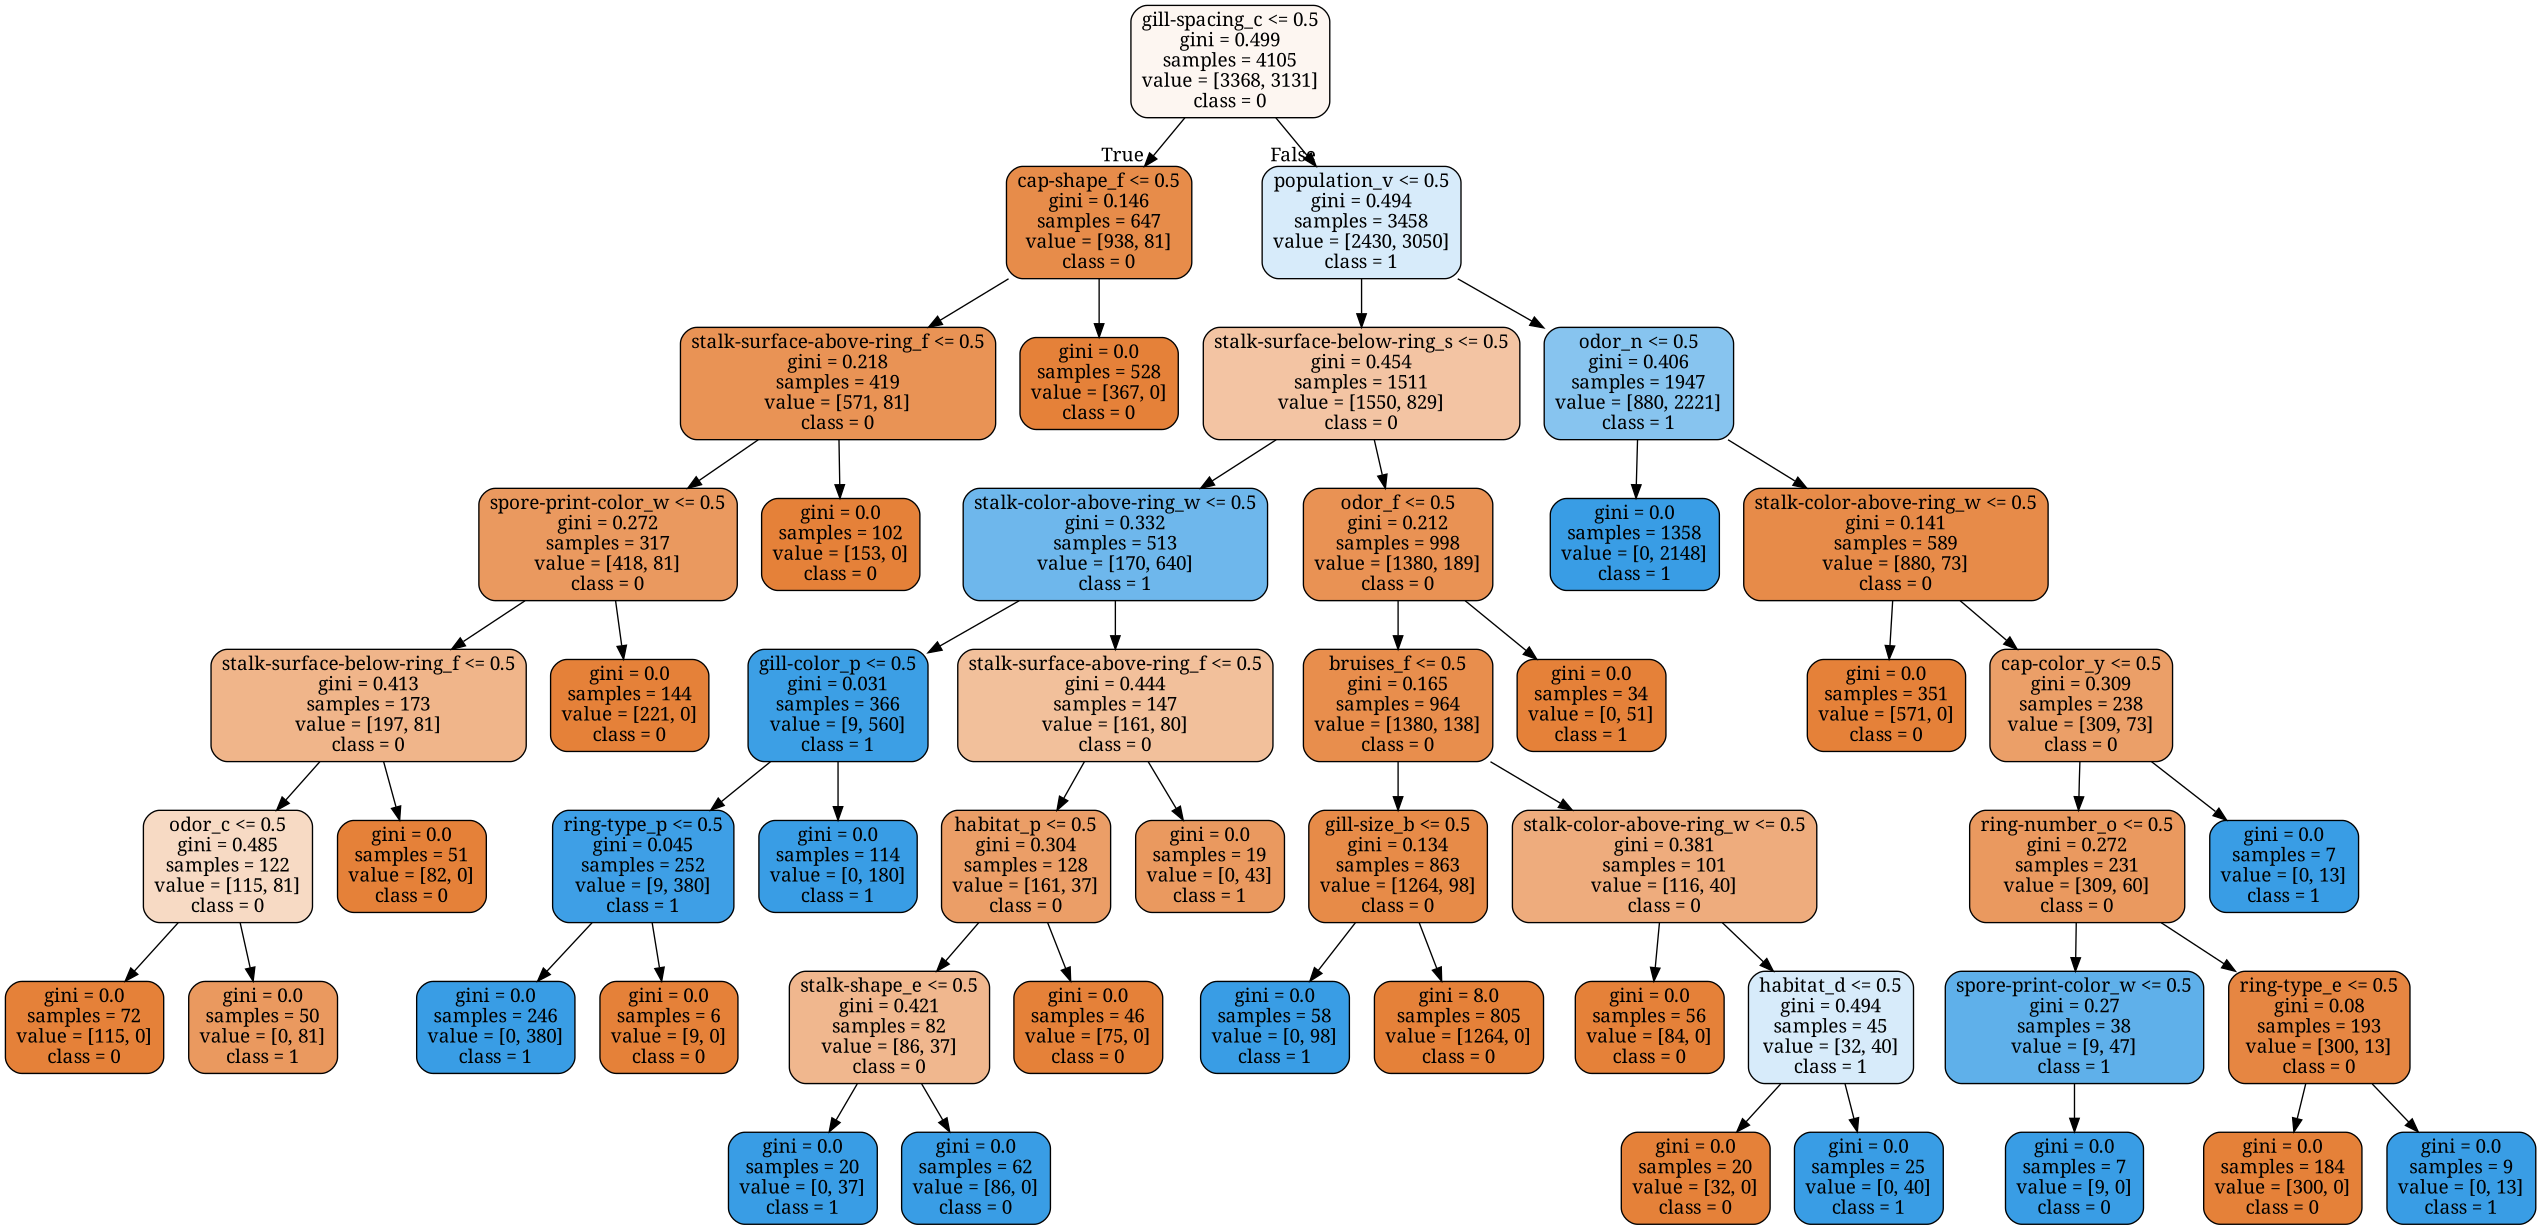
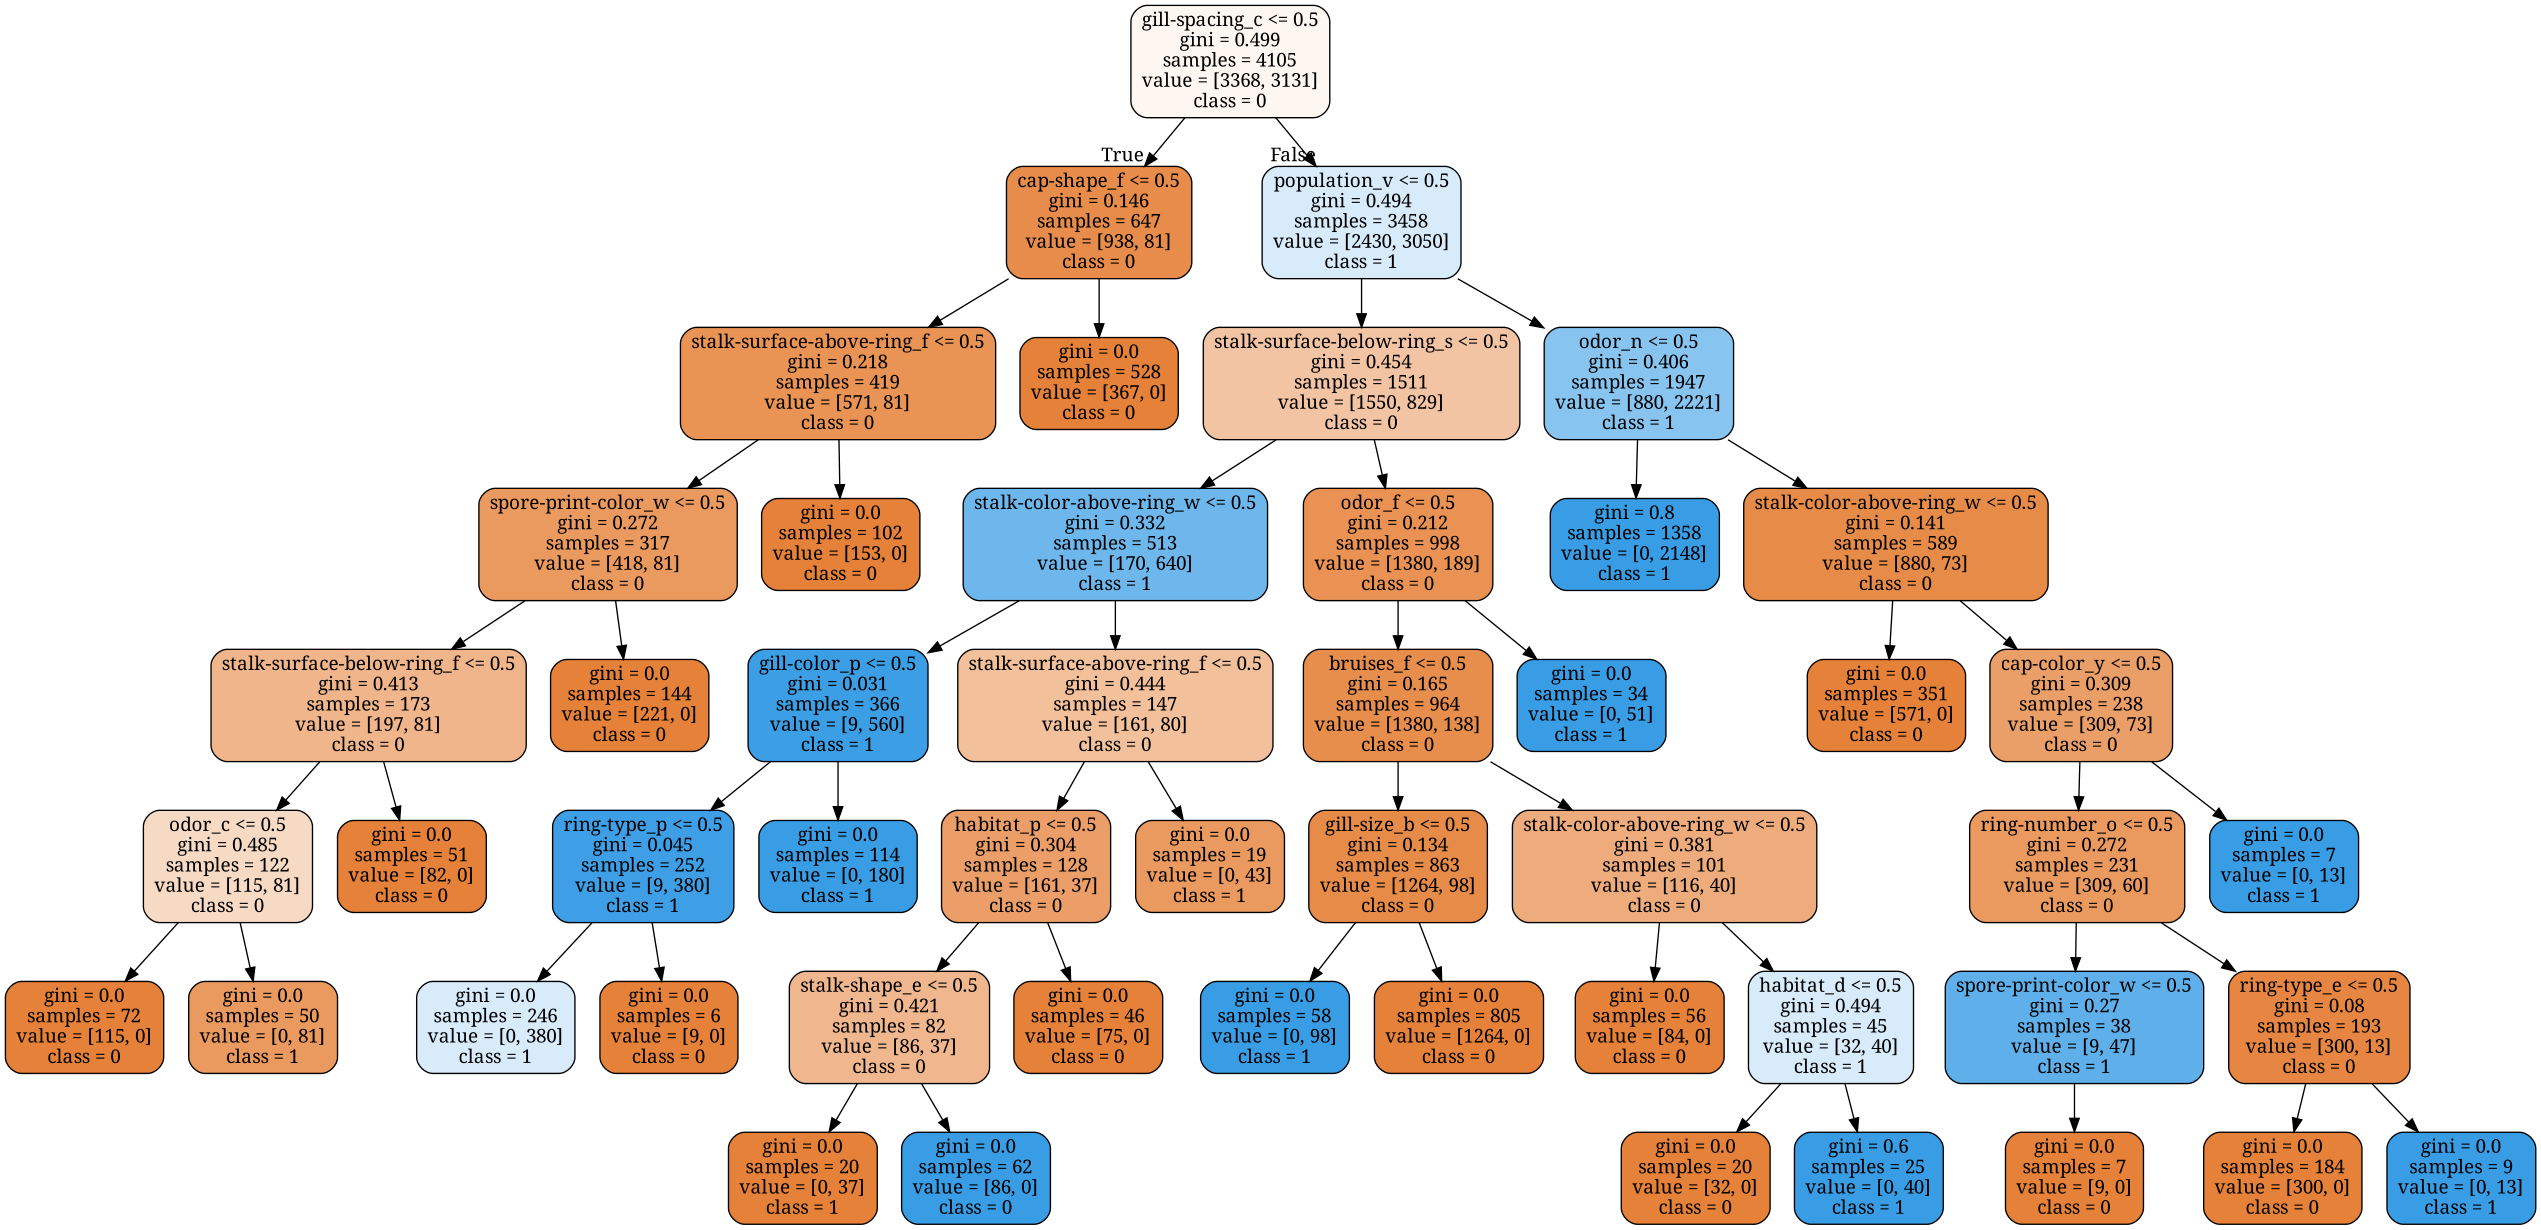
node "gini = 0.0 samples = 1358 value = [0, 2148] class = 1": label "gini = 0.0 samples = 1358 value = [0, 2148] class = 1" -> "gini = 0.8 samples = 1358 value = [0, 2148] class = 1"
node "gini = 0.0 samples = 34 value = [0, 51] class = 1": fillcolor #e58139 -> #399de5
node "gini = 0.0 samples = 246 value = [0, 380] class = 1": fillcolor #399de5 -> #d7ebfa
node "gini = 8.0 samples = 805 value = [1264, 0] class = 0": label "gini = 8.0 samples = 805 value = [1264, 0] class = 0" -> "gini = 0.0 samples = 805 value = [1264, 0] class = 0"
node "gini = 0.0 samples = 20 value = [0, 37] class = 1": fillcolor #399de5 -> #e58139
node "gini = 0.0 samples = 25 value = [0, 40] class = 1": label "gini = 0.0 samples = 25 value = [0, 40] class = 1" -> "gini = 0.6 samples = 25 value = [0, 40] class = 1"
node "gini = 0.0 samples = 7 value = [9, 0] class = 0": fillcolor #399de5 -> #e58139
